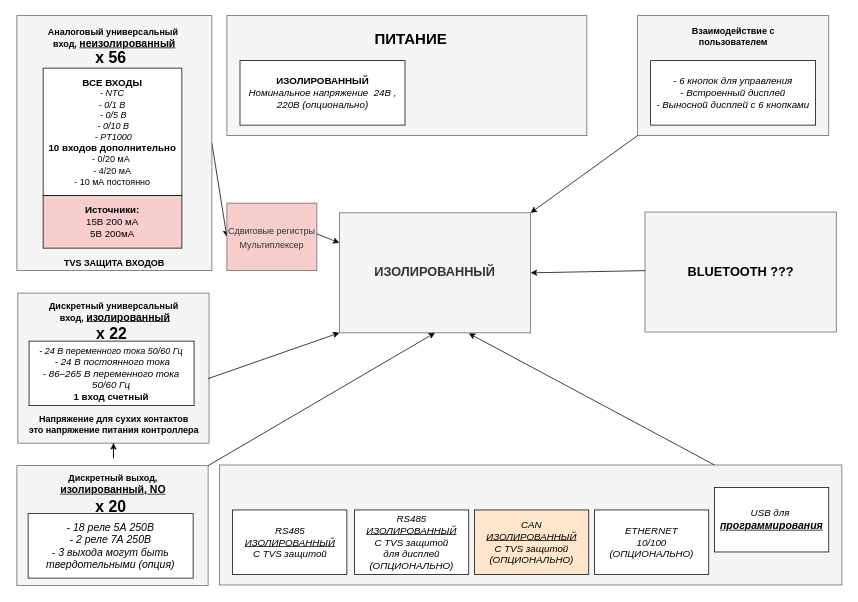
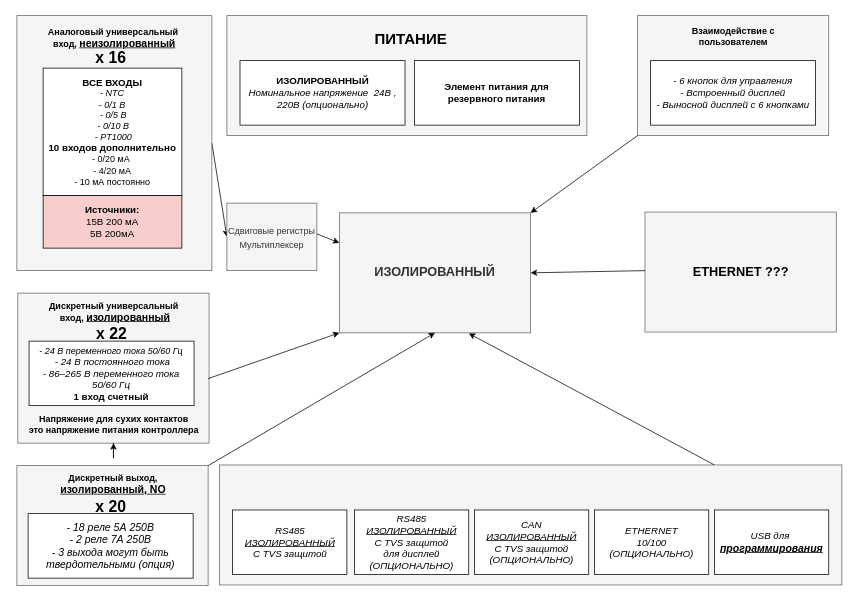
node "х 56": label "х 56" -> "х 16"
node "Элемент питания для резервного питания": added
node "Сдвиговые регистры Мультиплексер": fillcolor #f8cecc -> #f5f5f5
node "TVS ЗАЩИТА ВХОДОВ": removed
node "BLUETOOTH ???": label "BLUETOOTH ???" -> "ETHERNET ???"
node "USB для программирования": moved (772, 519) -> (772, 542)
node "CAN ИЗОЛИРОВАННЫЙ С TVS защитой (ОПЦИОНАЛЬНО)": fillcolor #ffe6cc -> #ffffff
